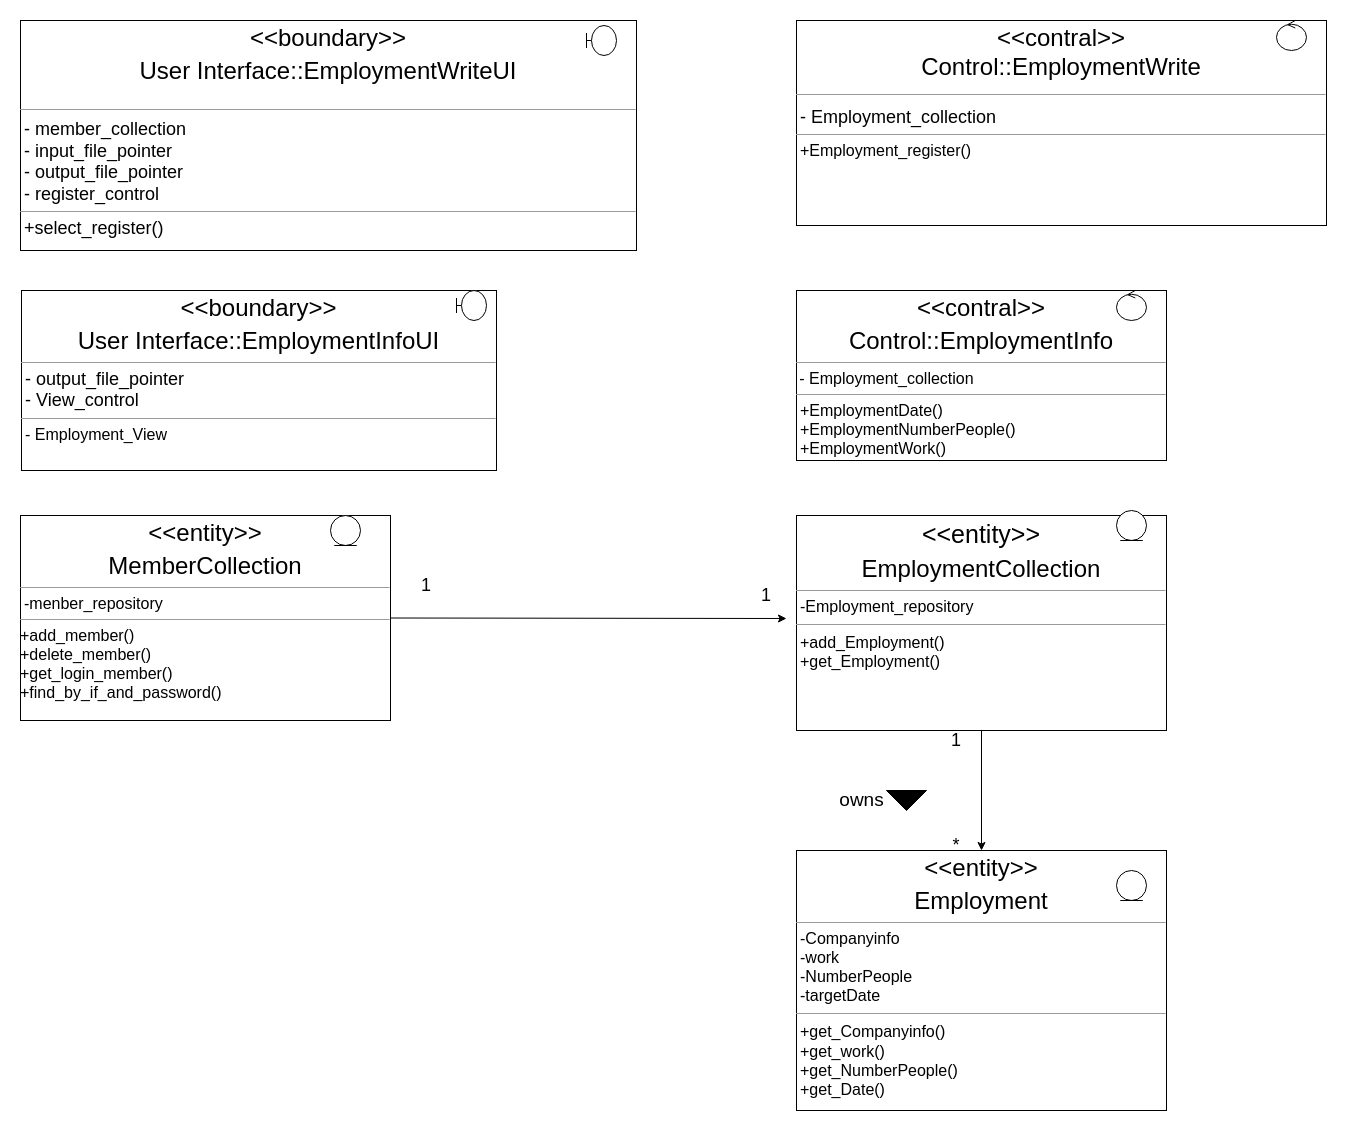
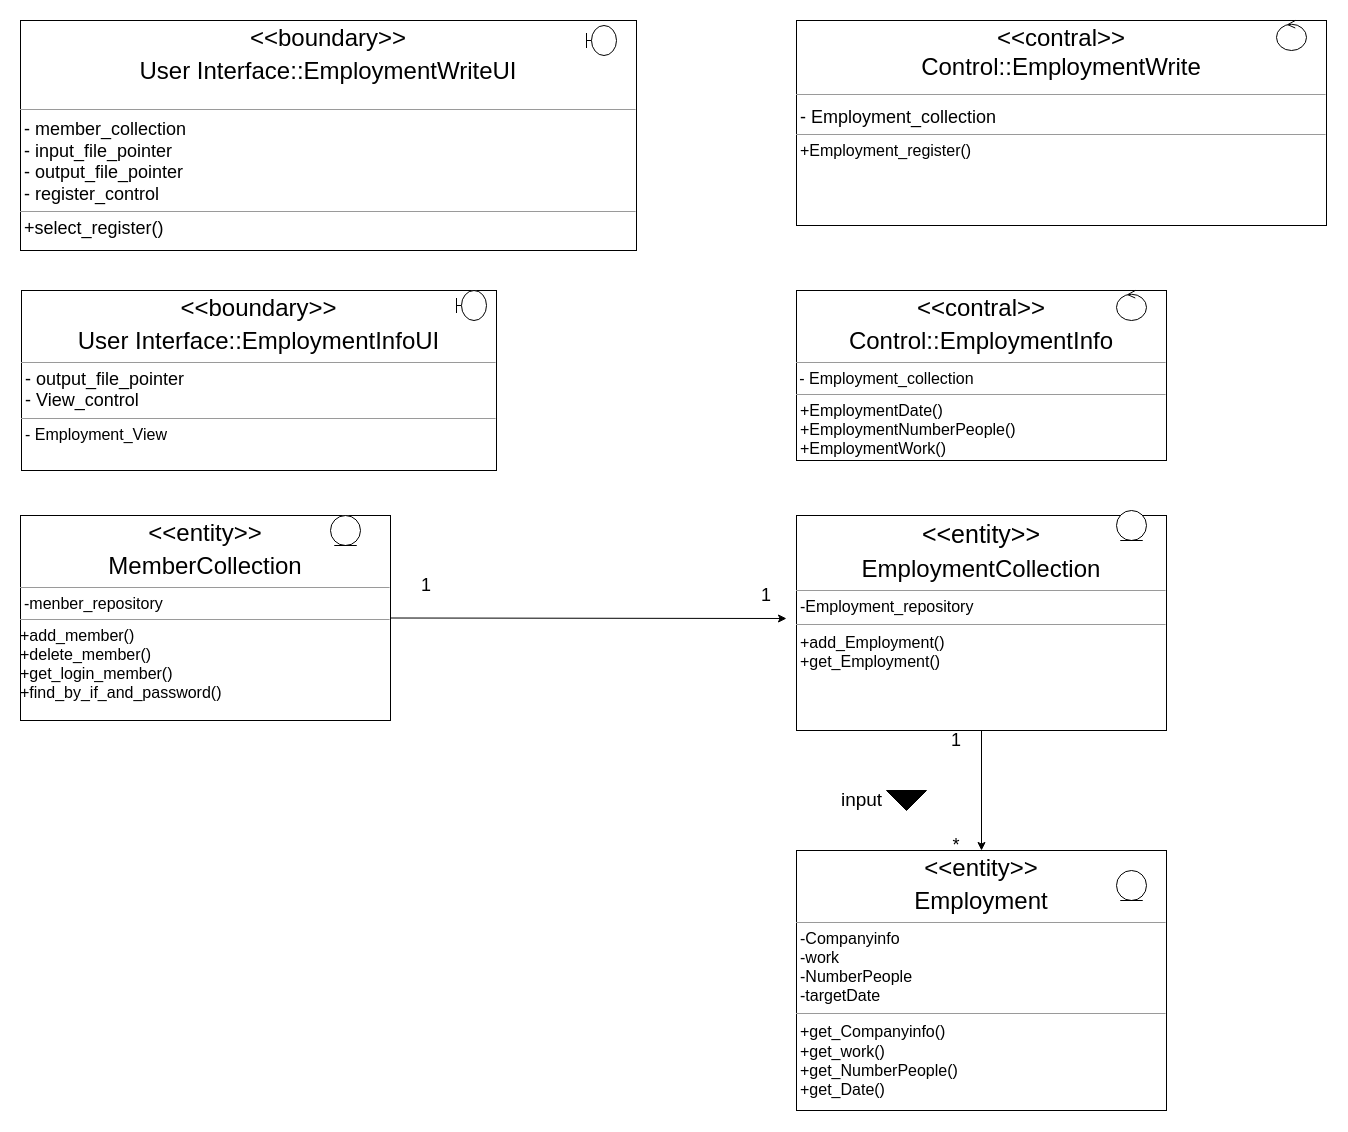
node "owns": label "owns" -> "input"
